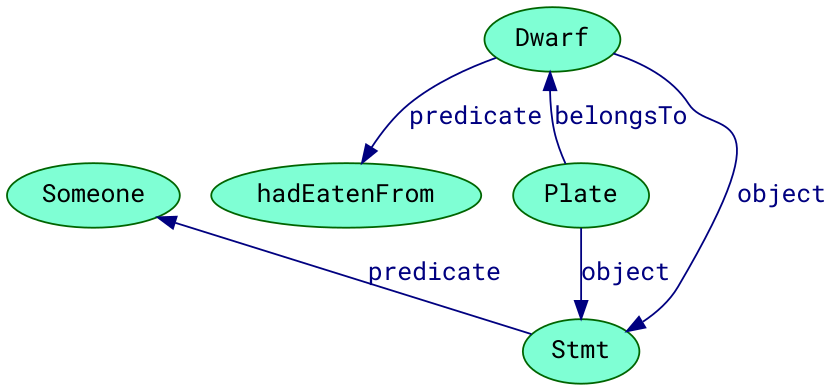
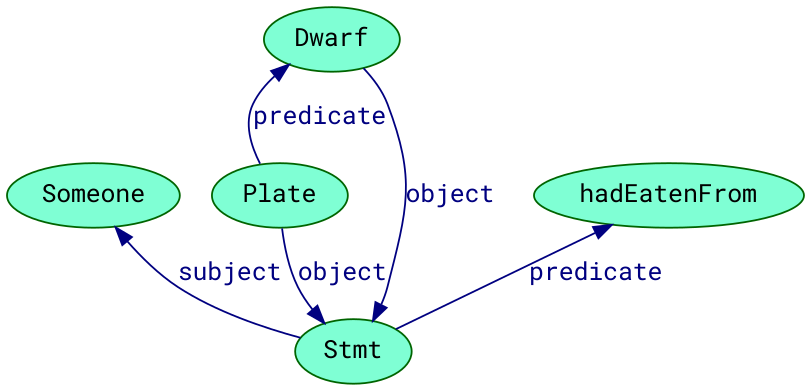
edge "Dwarf" -> "hadEatenFrom": now "Stmt" -> "hadEatenFrom"
edge "Plate" -> "Dwarf": label "belongsTo" -> "predicate"
edge "Stmt" -> "Someone": label "predicate" -> "subject"
